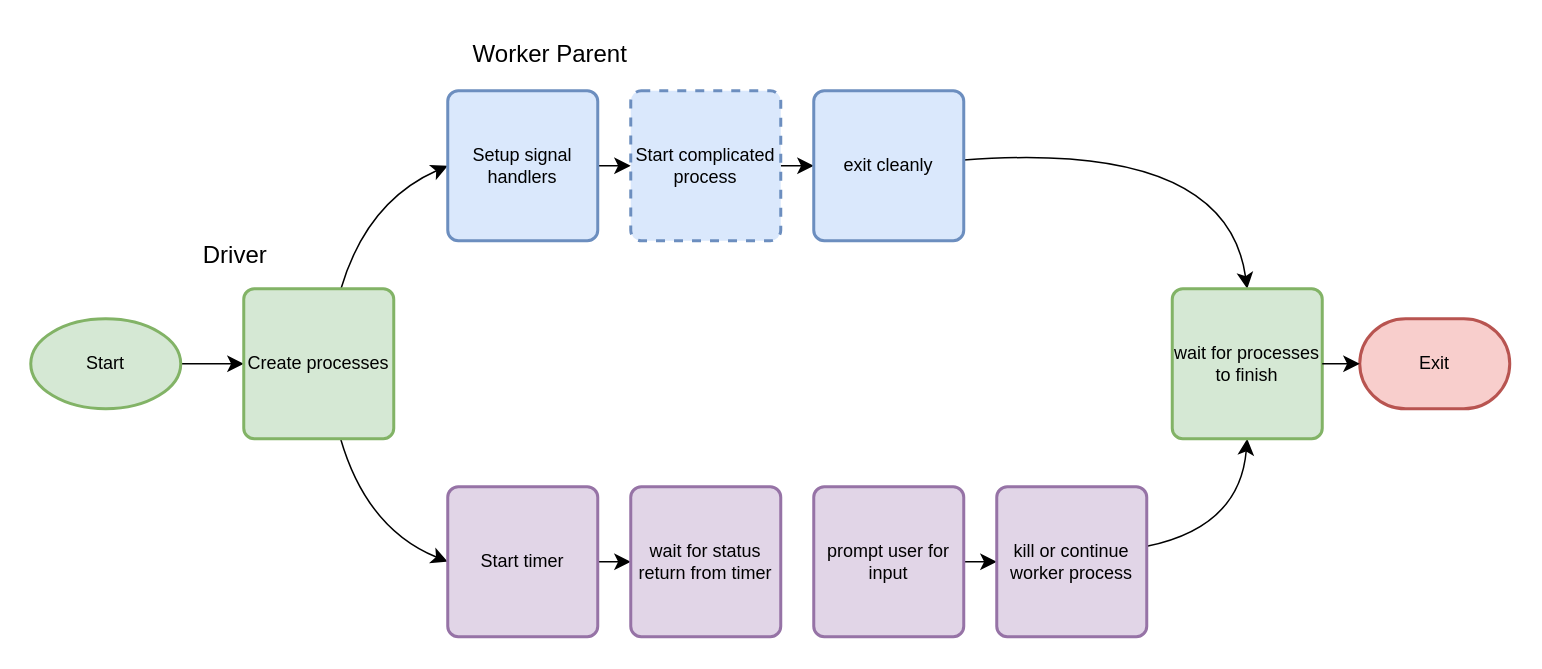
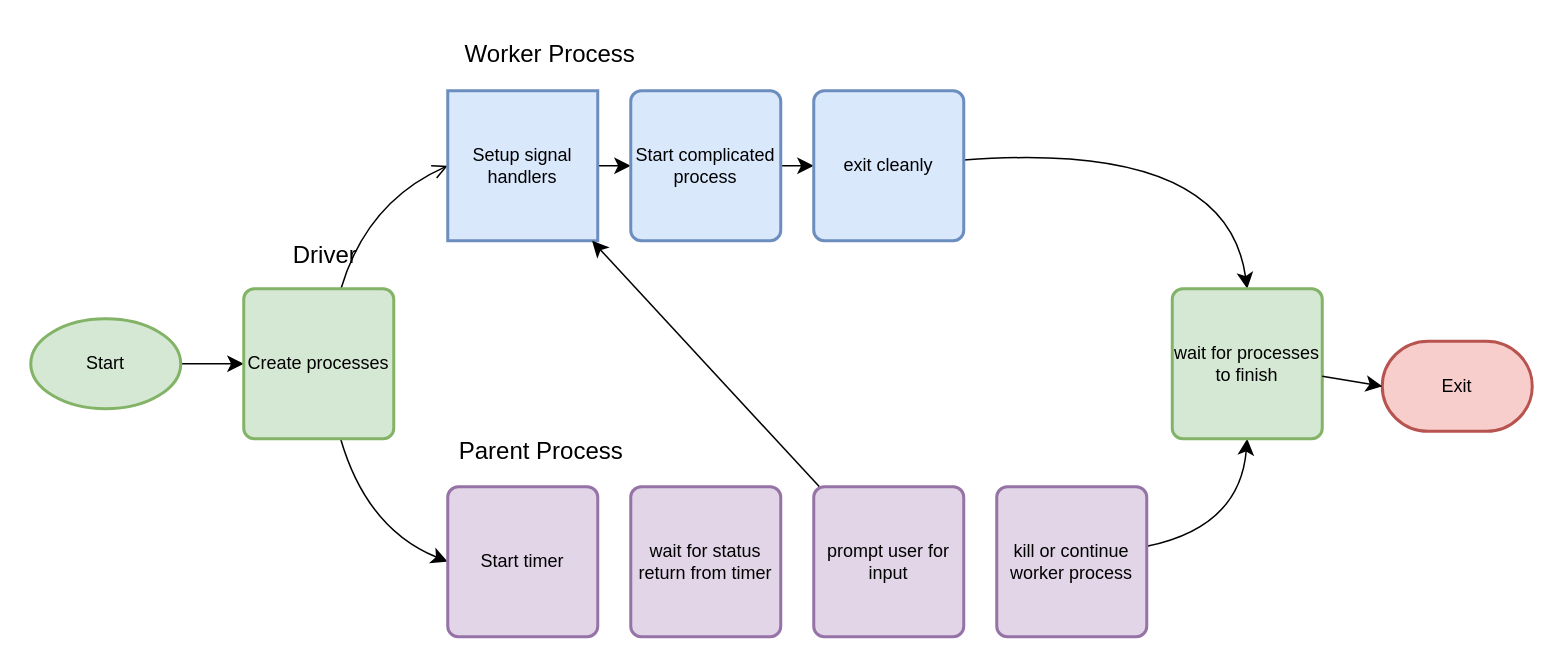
node "Worker Parent": label "Worker Parent" -> "Worker Process"
node "Setup signal handlers": shape rounded rectangle -> rectangle
node "Start complicated process": style dashed -> solid
edge "Create processes" -> "Setup signal handlers": arrowhead classic -> open
node "Driver": moved (236, 254) -> (326, 254)
node "Exit": moved (1435, 364) -> (1457, 386)
node "Parent Process": added
edge "Start timer" -> "wait for status return from timer": removed
edge "prompt user for input" -> "kill or continue worker process": now "prompt user for input" -> "Setup signal handlers"
